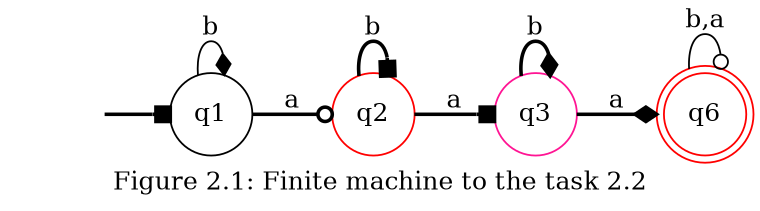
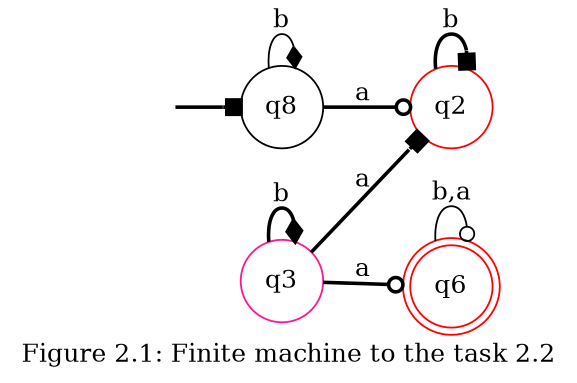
node "q1": label "q1" -> "q8"
edge "q2" -> "q3": reversed
edge "q3" -> "q6": arrowhead diamond -> odot
